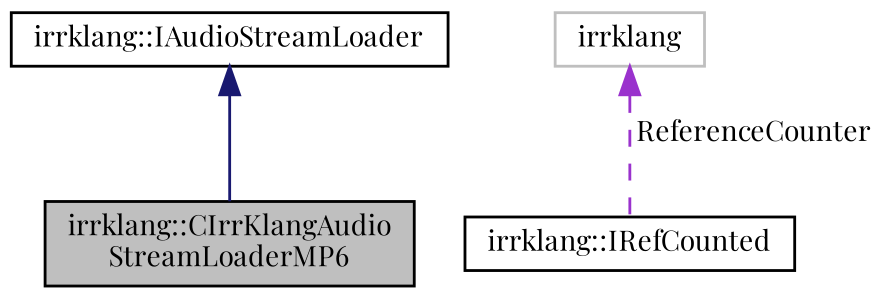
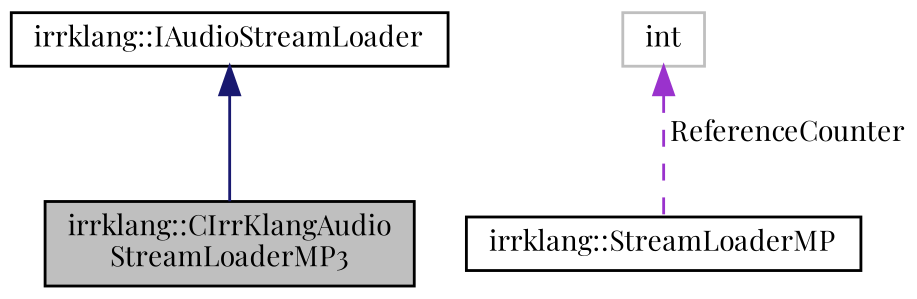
node "irrklang": label "irrklang" -> "int"
node "irrklang::CIrrKlangAudio StreamLoaderMP6": label "irrklang::CIrrKlangAudio StreamLoaderMP6" -> "irrklang::CIrrKlangAudio StreamLoaderMP3"
node "irrklang::IRefCounted": label "irrklang::IRefCounted" -> "irrklang::StreamLoaderMP"
